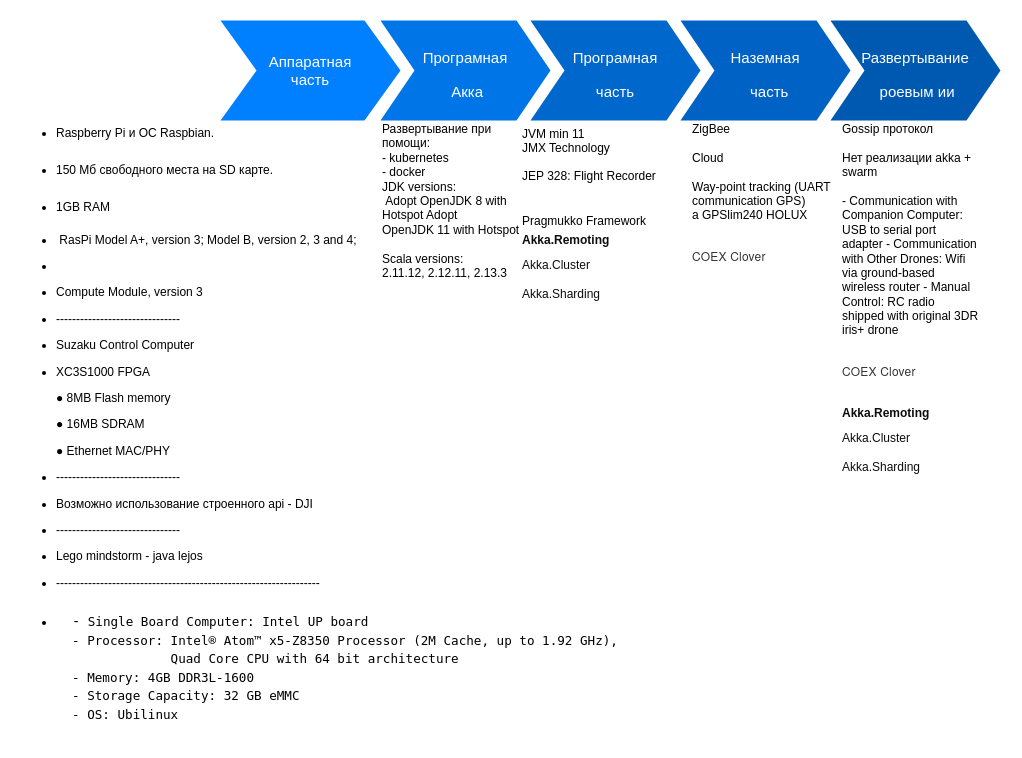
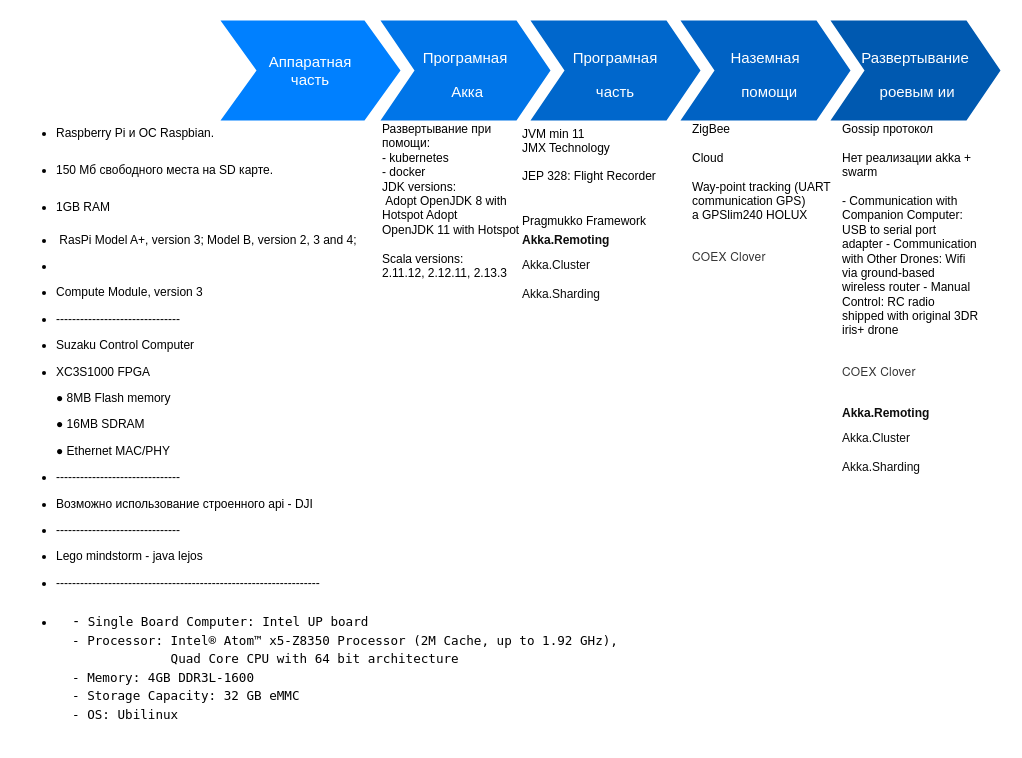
node "Наземная часть": label "Наземная часть" -> "Наземная помощи"
